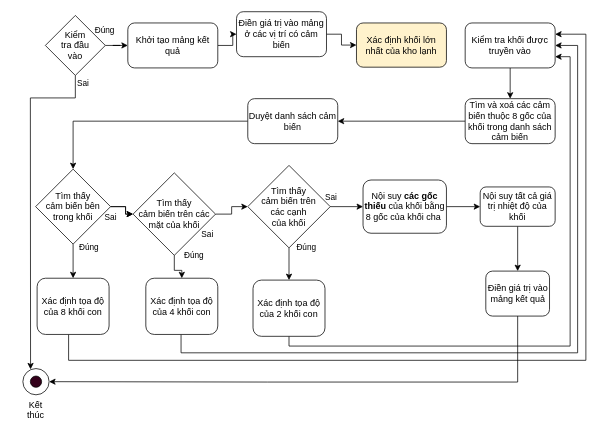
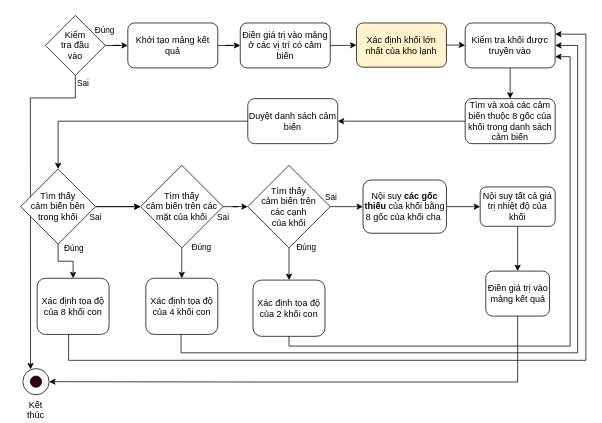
node "Điền giá trị vào mảng ở các vị trí có cảm biến": moved (282, 34) -> (285, 45)
edge "Xác định khối lớn nhất của kho lạnh" -> "Kiểm tra khối được truyền vào": added
node "Tìm thấy cảm biến bên trong khối": moved (73, 207) -> (58, 207)
node "Tìm thấy cảm biến trên các mặt của khối": moved (174, 214) -> (182, 207)
